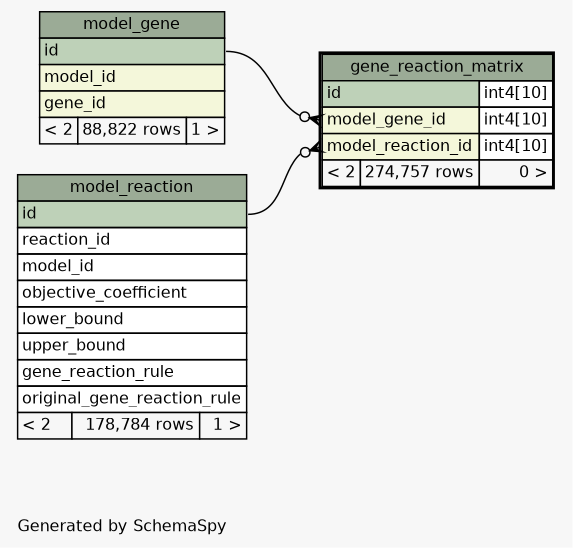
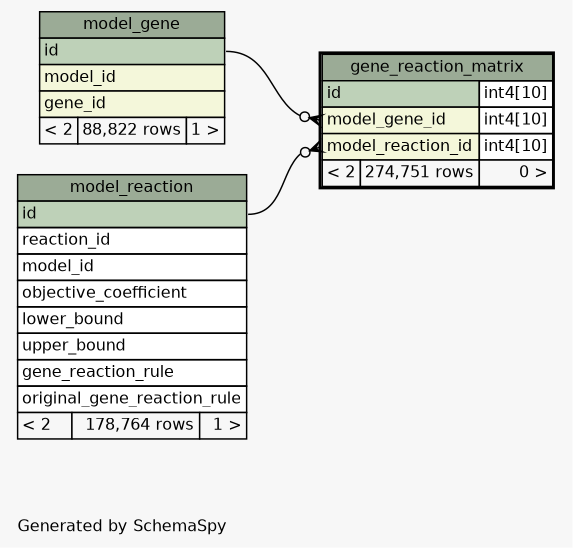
node "gene_reaction_matrix": text "274,757 rows" -> "274,751 rows"
node "model_reaction": text "178,784 rows" -> "178,764 rows"
